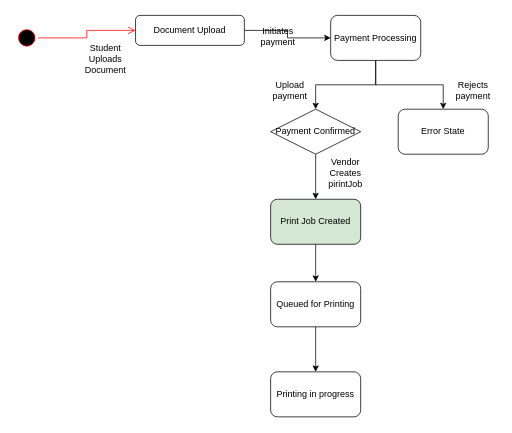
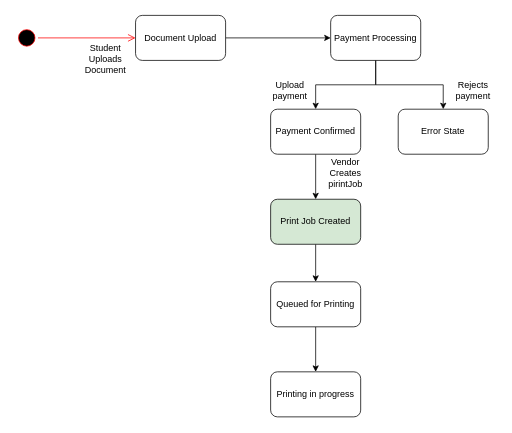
node "Document Upload": size 109x30 -> 90x45
node "Initiates payment": removed
node "Payment Confirmed": shape diamond -> rounded rectangle
